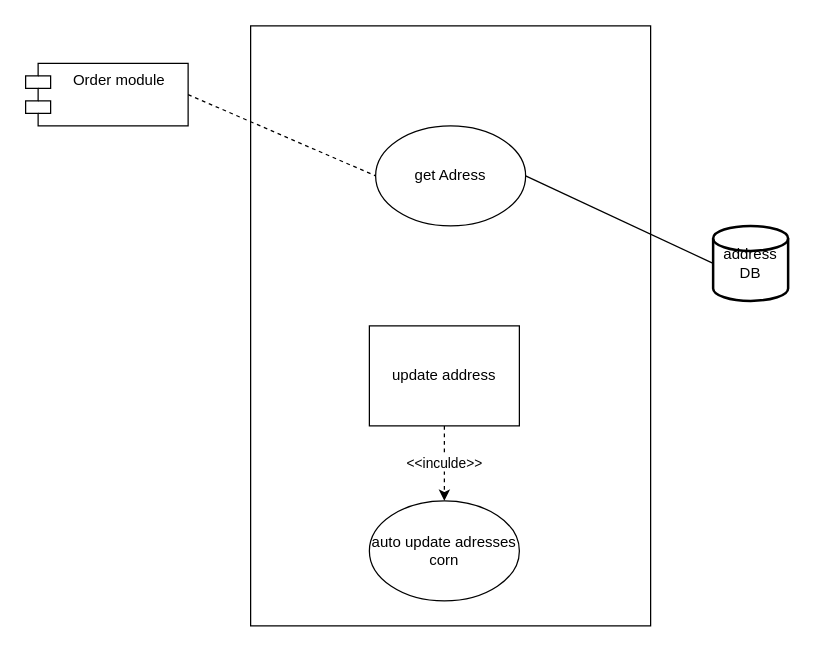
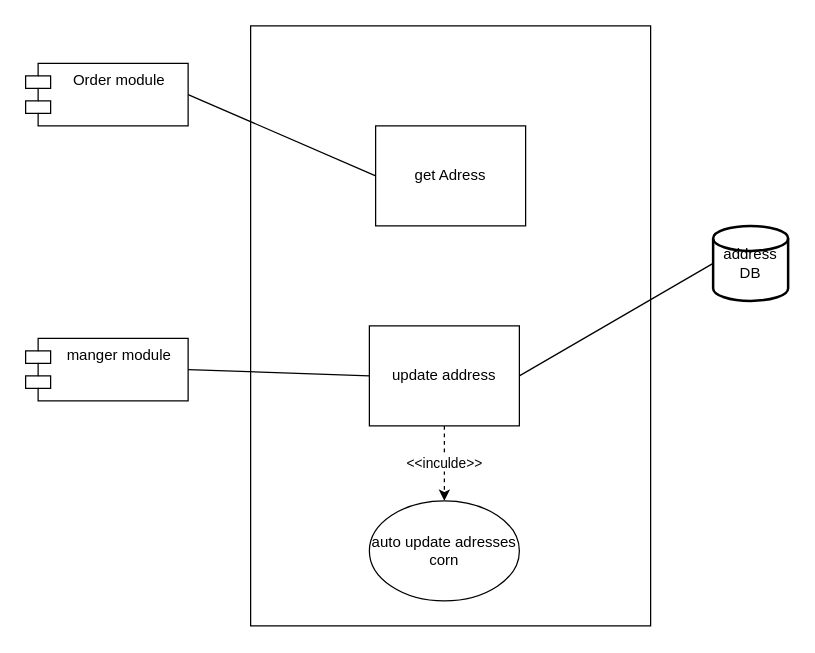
edge "Order module" -- "get Adress": style dashed -> solid
node "get Adress": shape ellipse -> rectangle
edge "get Adress" -- "address DB": removed
edge "address DB" -- "update address": added
node "manger module": added
edge "manger module" -- "update address": added
